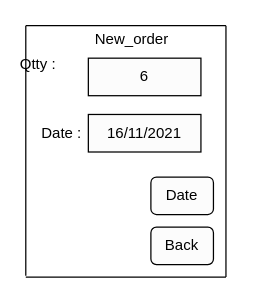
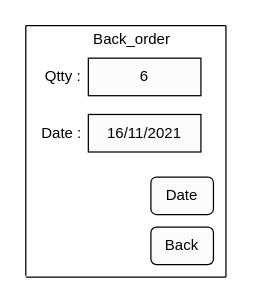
node "New_order": label "New_order" -> "Back_order"
node "Qtty :": moved (38, 64) -> (63, 77)
